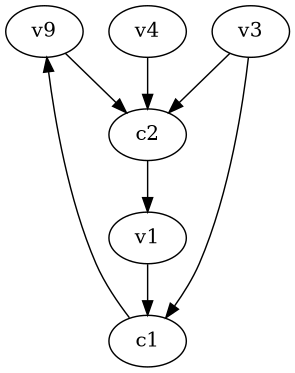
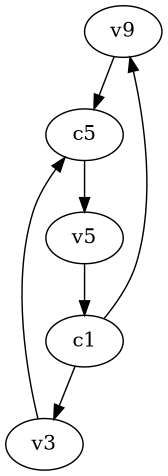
node "v4": removed
node "c2": label "c2" -> "c5"
edge "v3" -> "c1": reversed
node "v1": label "v1" -> "v5"
